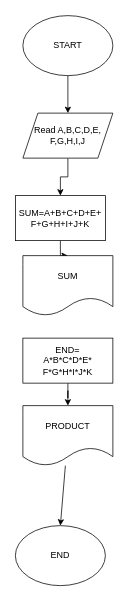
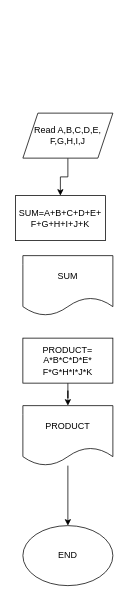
node "START": removed
edge "START" -> "Read A,B,C,D,E, F,G,H,I,J": removed
edge "SUM=A+B+C+D+E+ F+G+H+I+J+K" -> "SUM": removed
node "END= A*B*C*D*E* F*G*H*I*J*K": label "END= A*B*C*D*E* F*G*H*I*J*K" -> "PRODUCT= A*B*C*D*E* F*G*H*I*J*K"
node "END": moved (60, 555) -> (68, 555)
